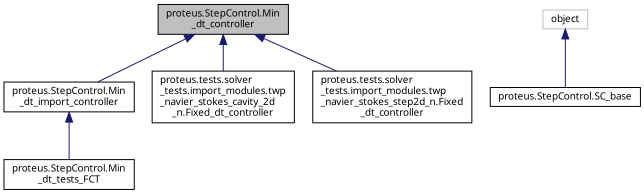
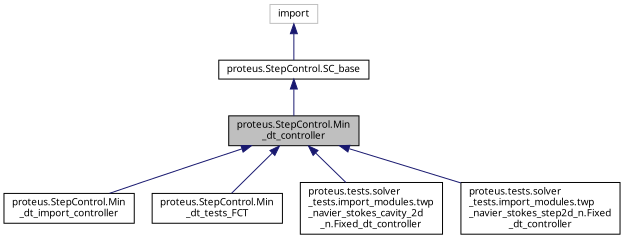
node "object": label "object" -> "import"
edge "proteus.StepControl.Min _dt_controller" -> "proteus.StepControl.SC_base": added
edge "proteus.StepControl.Min _dt_tests_FCT" -> "proteus.StepControl.Min _dt_import_controller": now "proteus.StepControl.Min _dt_tests_FCT" -> "proteus.StepControl.Min _dt_controller"
